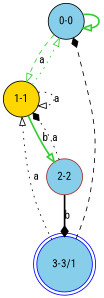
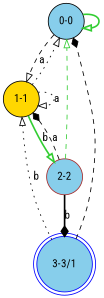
edge "0-0" -> "1-1": color limegreen -> black
edge "1-1" -> "0-0": color limegreen -> black
edge "2-2" -> "0-0": added
edge "2-2" -> "1-1": style dotted -> dashed
edge "3-3/1" -> "1-1": label "a" -> "b"
